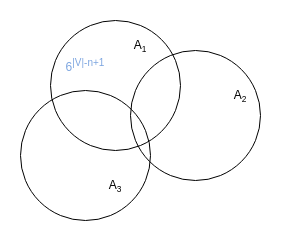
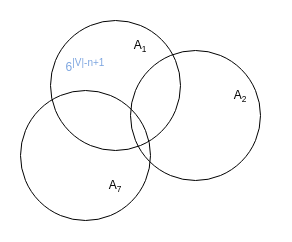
node "A3": label "A3" -> "A7"
